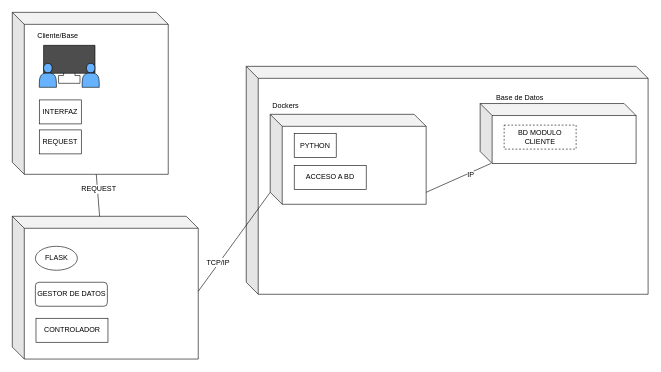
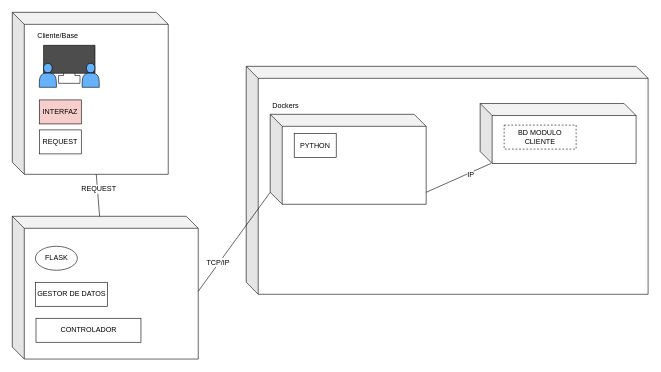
node "Base de Datos": removed
node "INTERFAZ": fillcolor #ffffff -> #f8cecc
node "ACCESO A BD": removed
node "GESTOR DE DATOS": shape rounded rectangle -> rectangle
node "CONTROLADOR": size 72x24 -> 105x24
